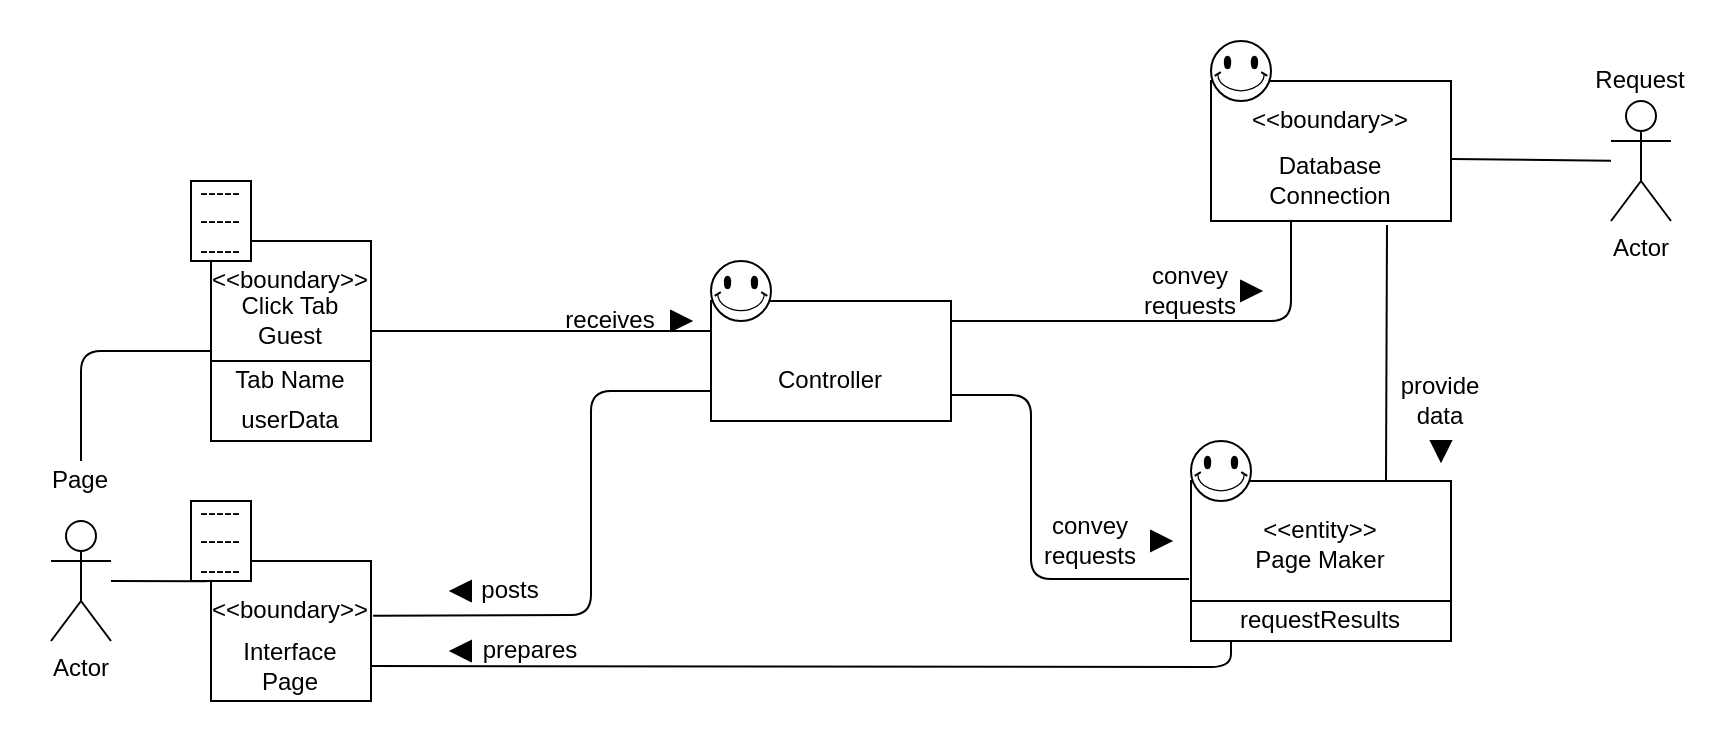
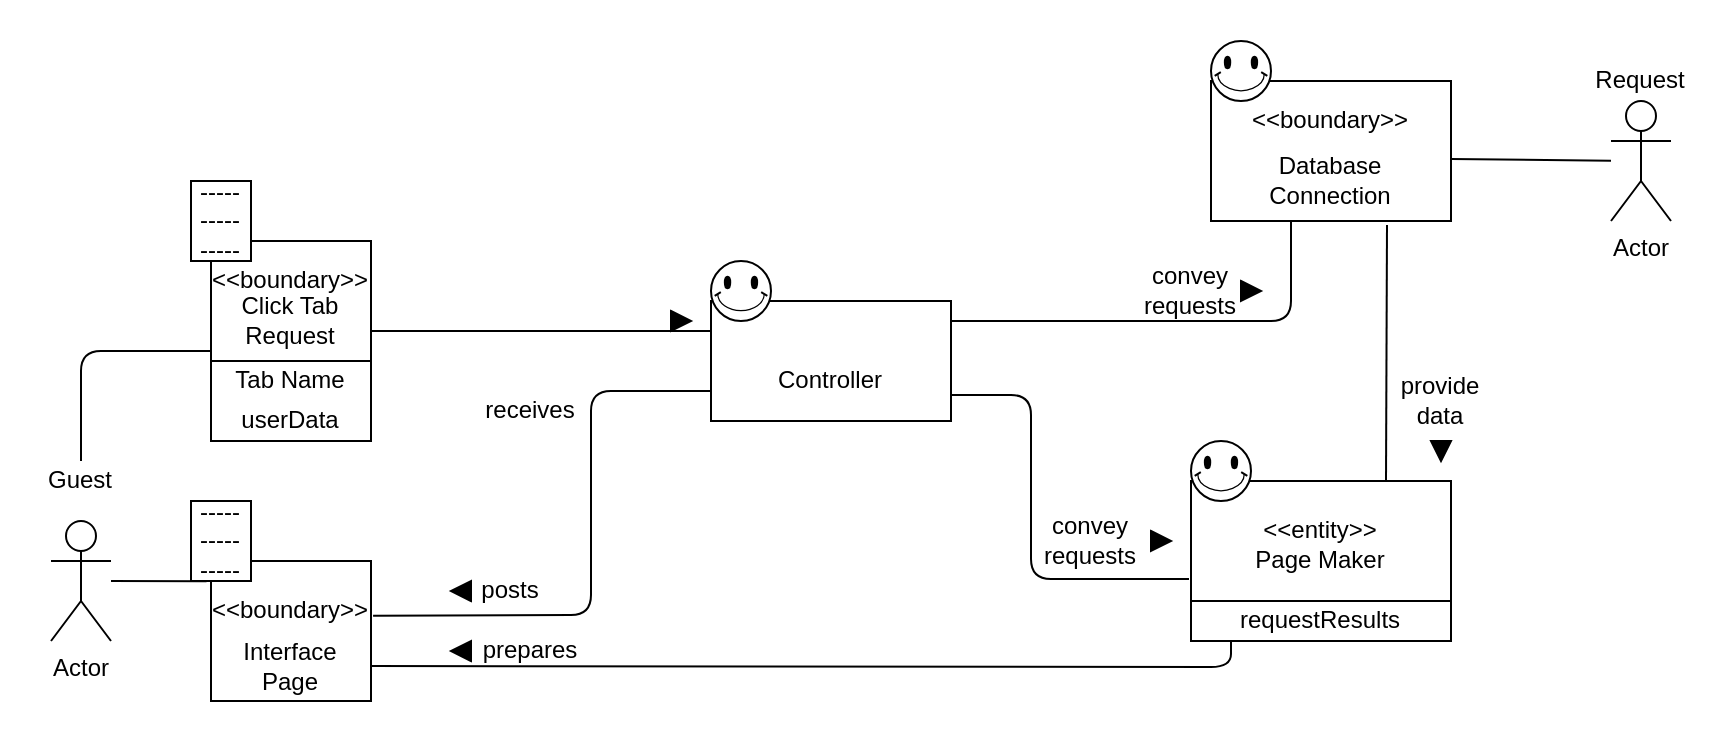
node "Click Tab Guest": label "Click Tab Guest" -> "Click Tab Request"
node "receives": moved (611, 321) -> (531, 411)
node "Page": label "Page" -> "Guest"
